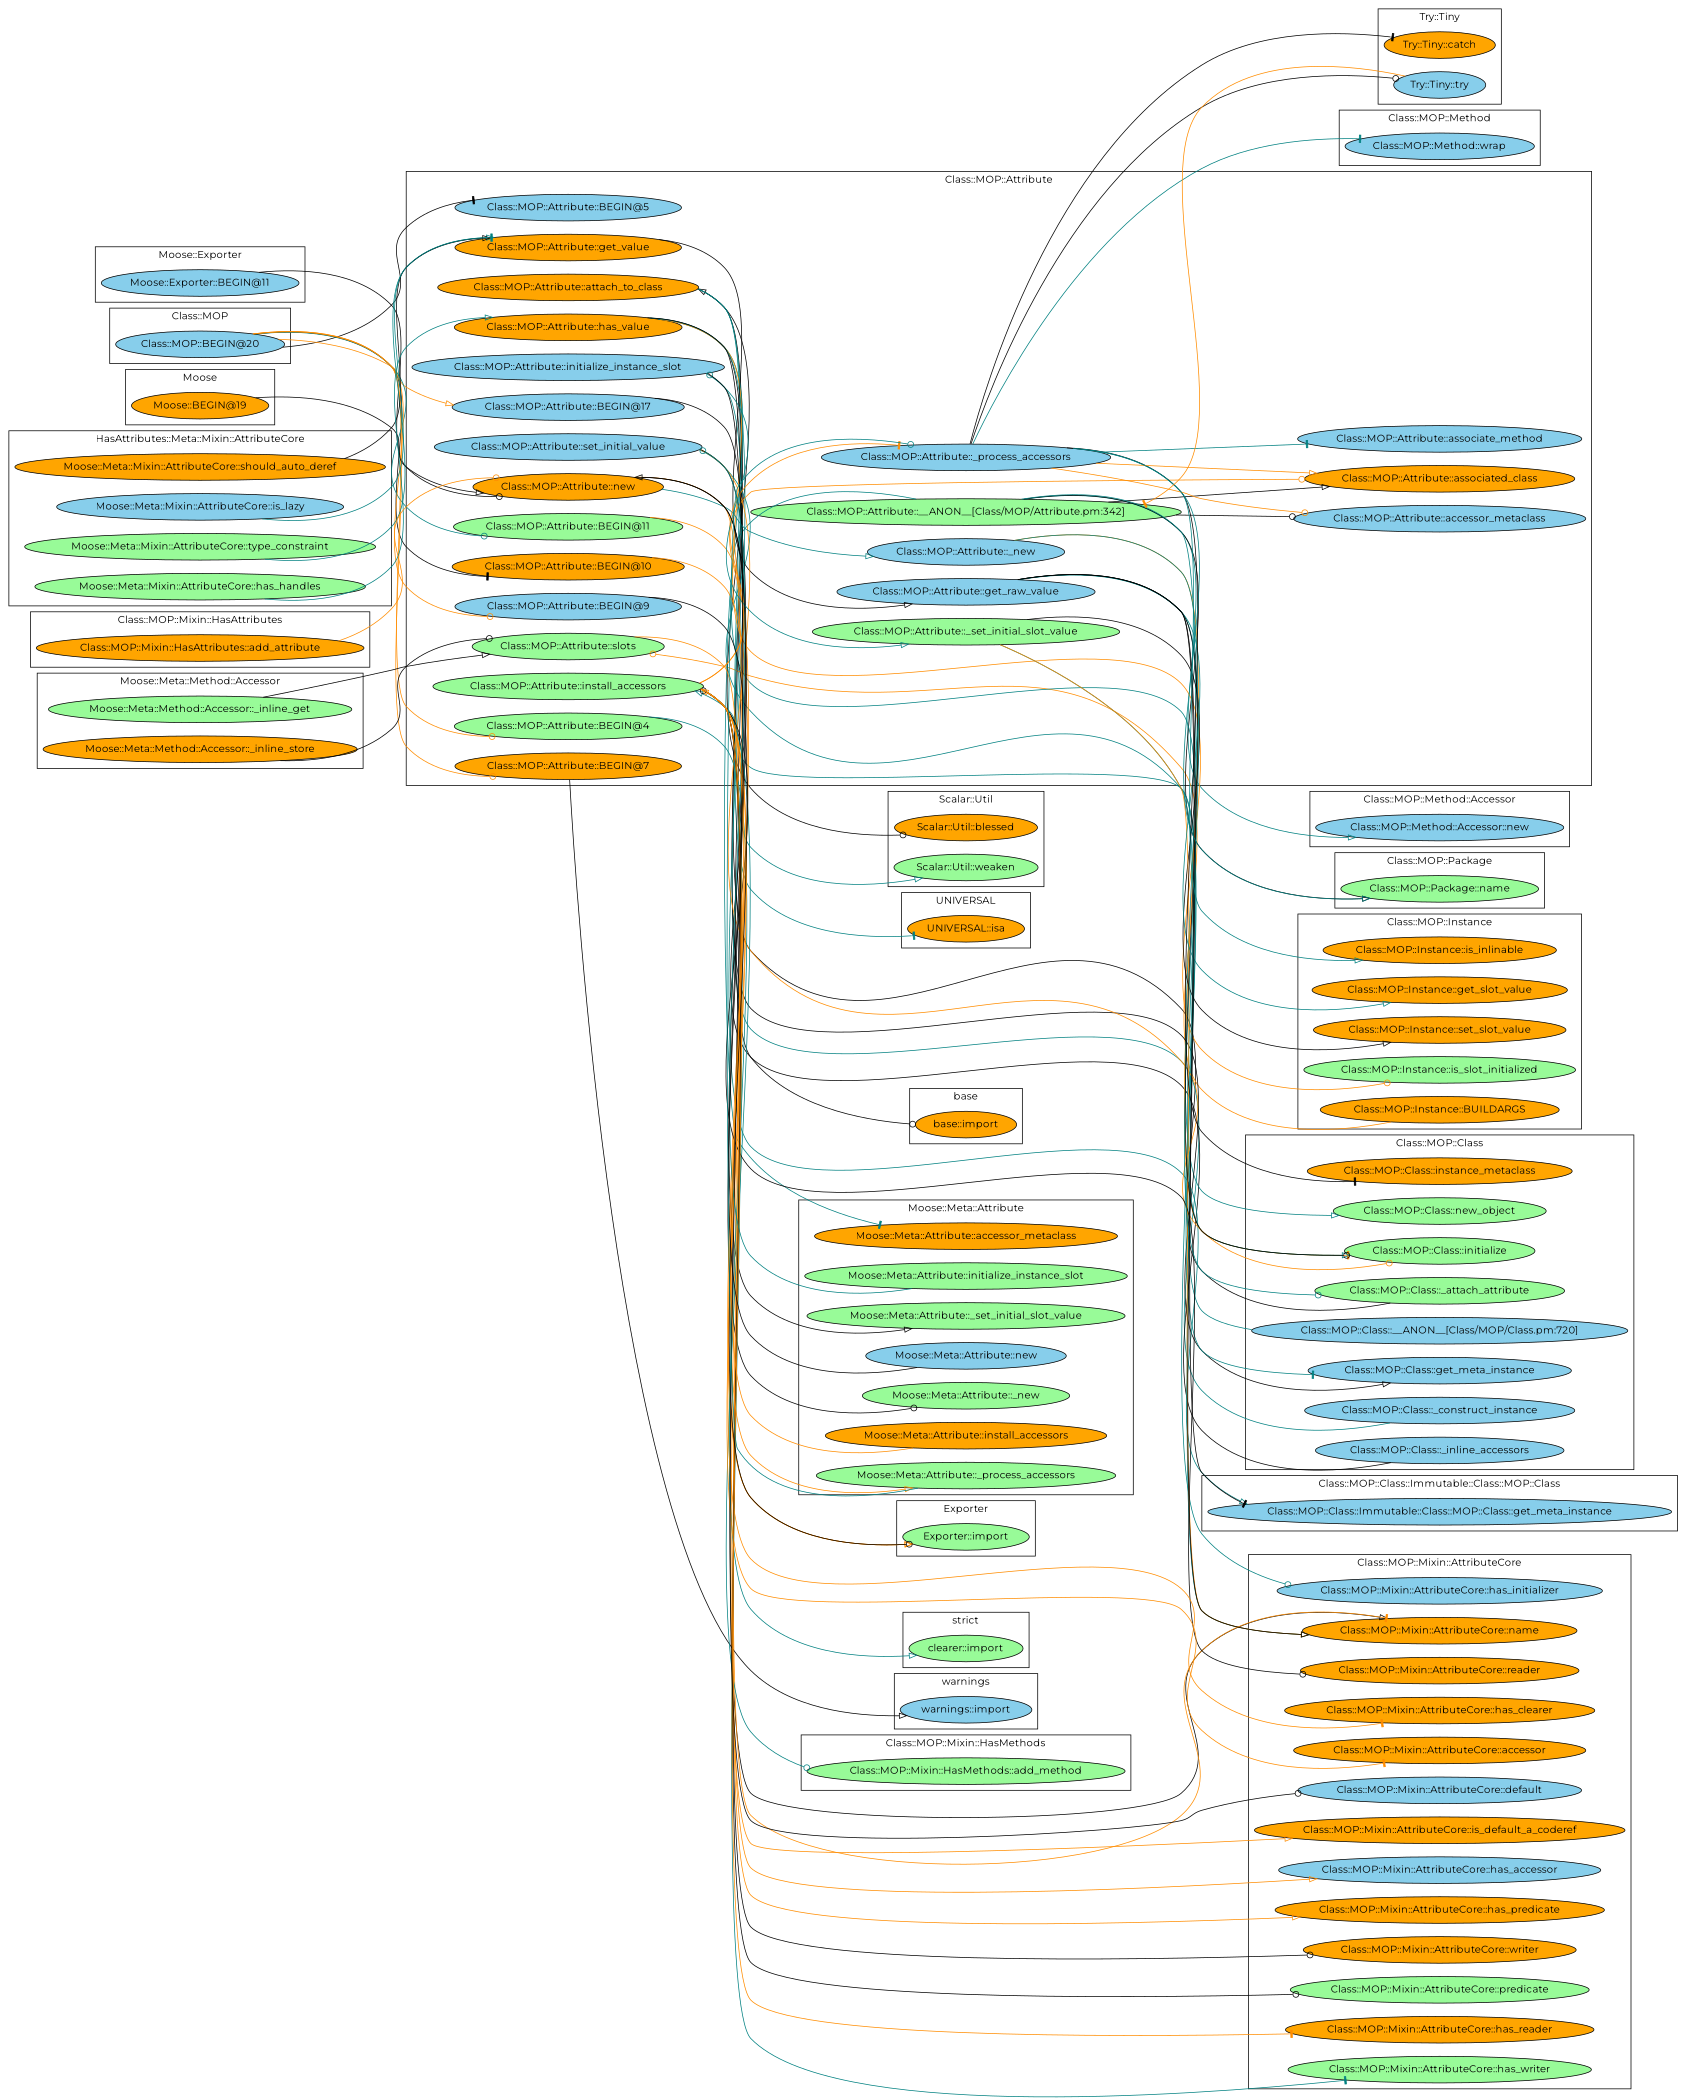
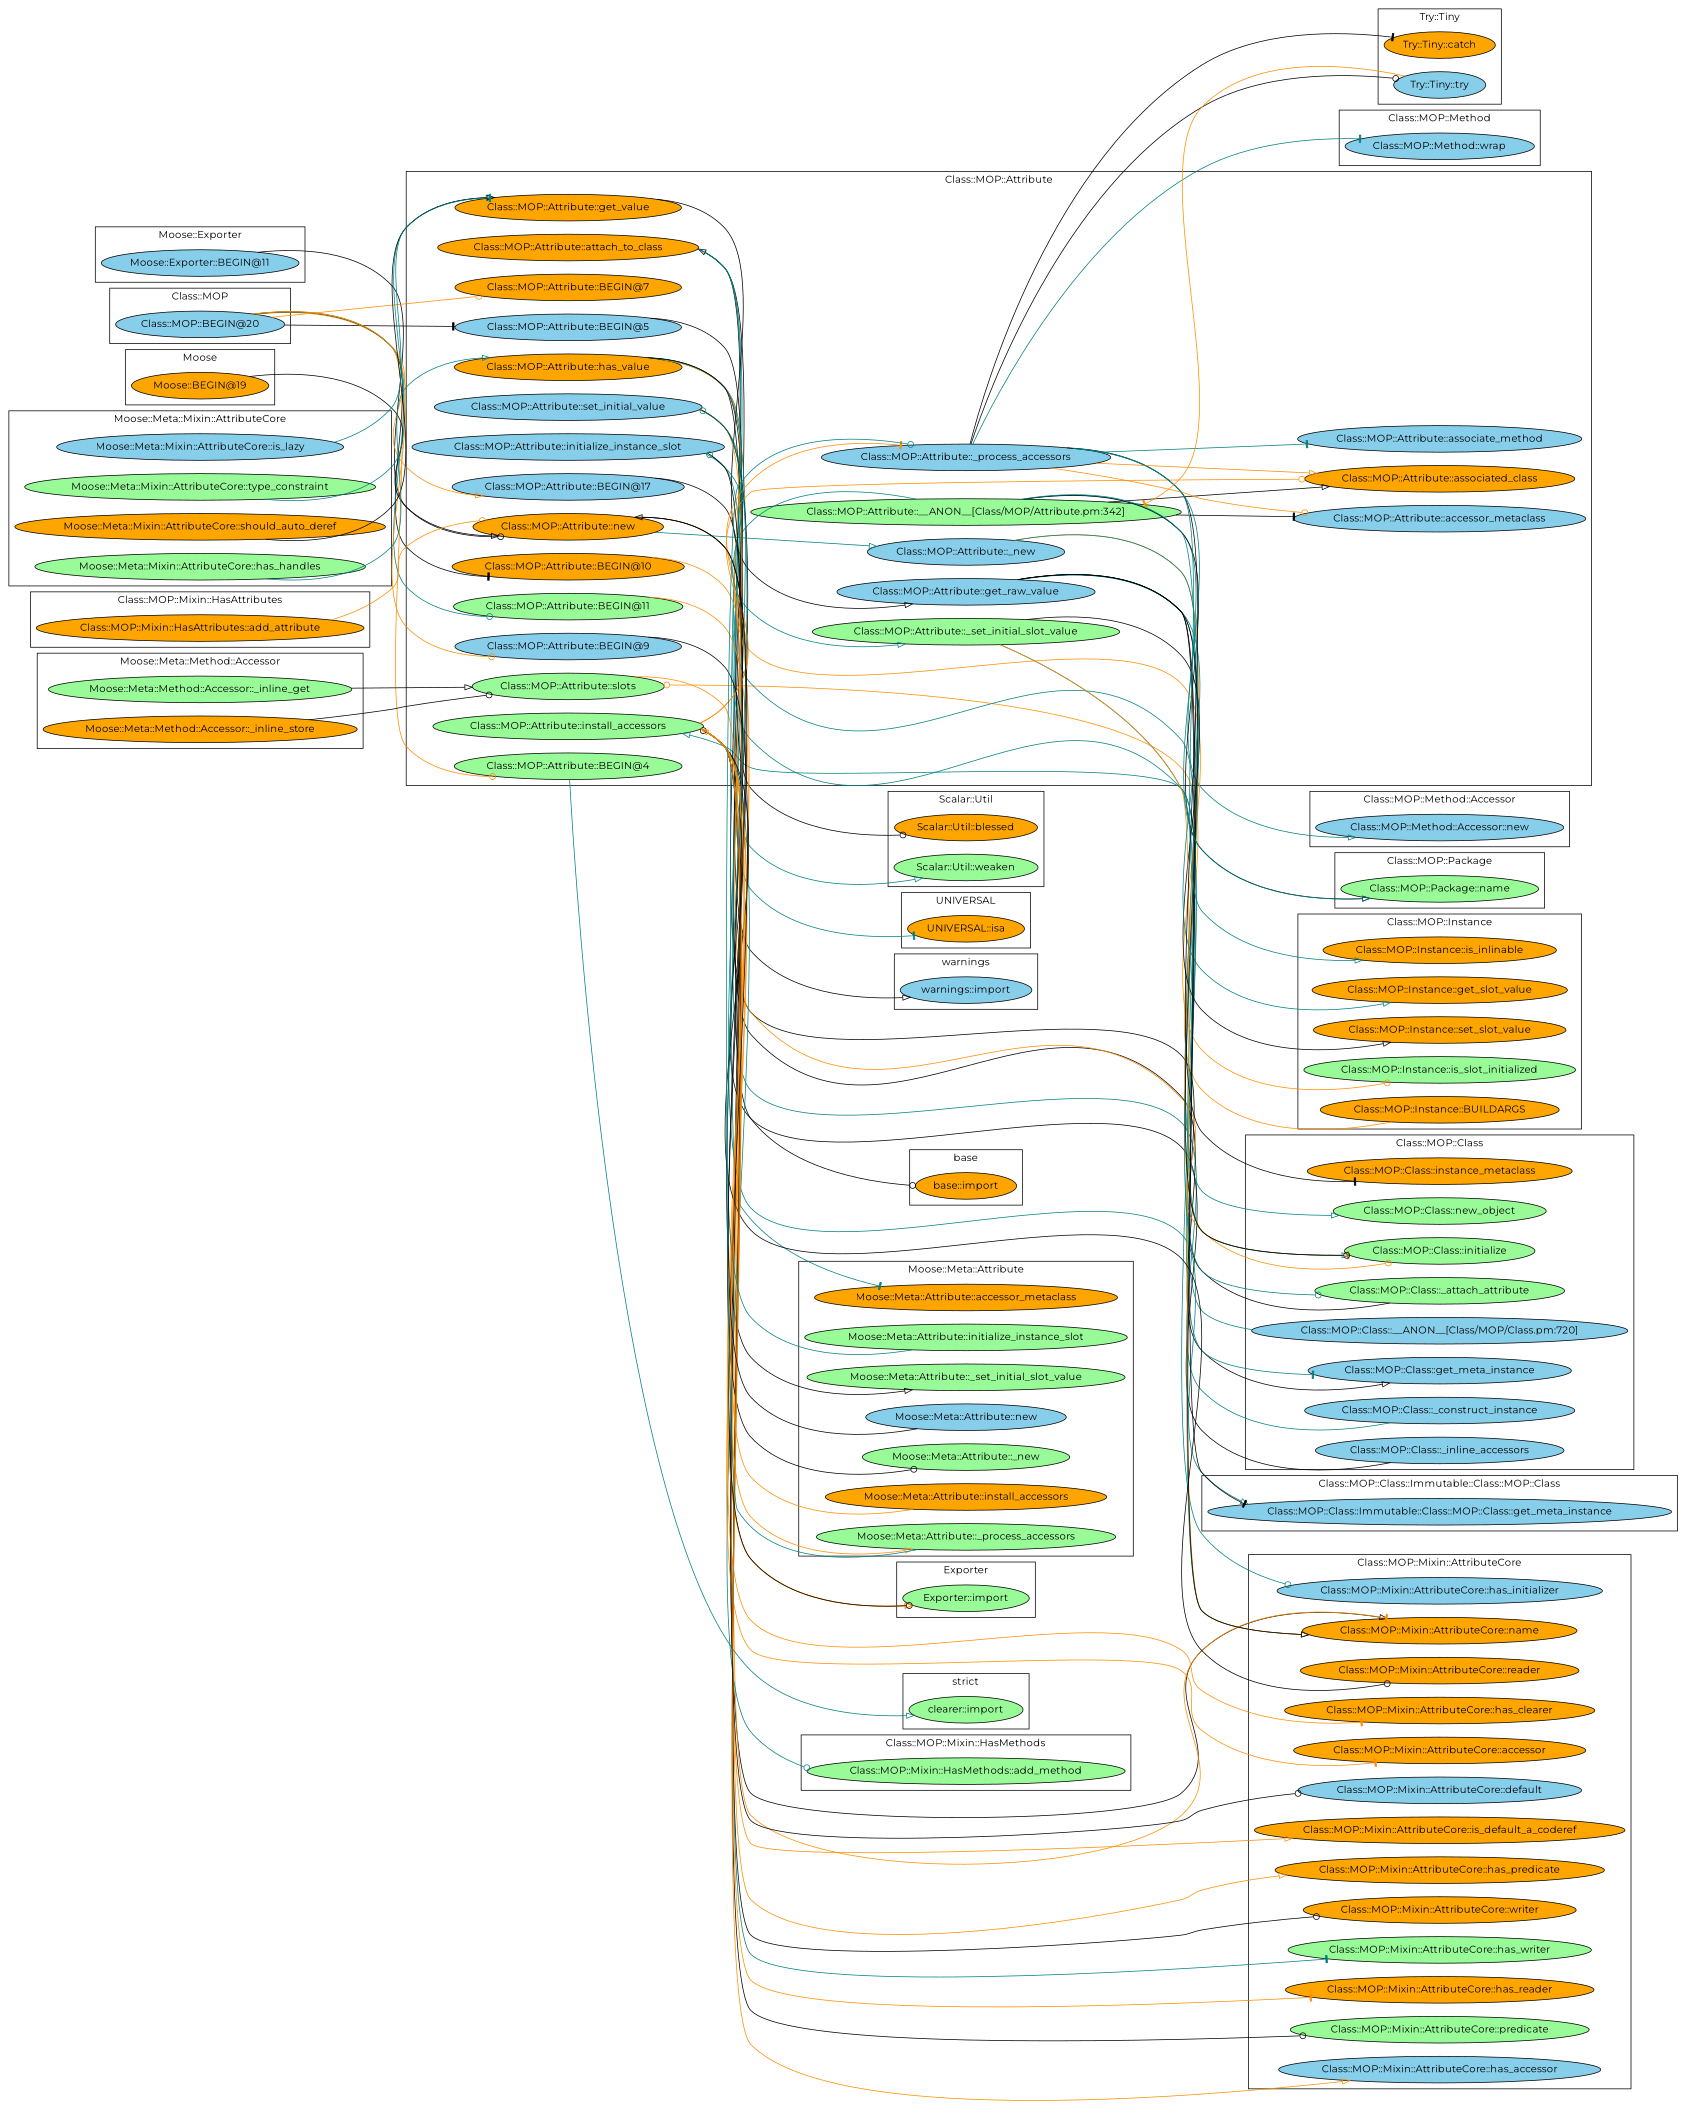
cluster "HasAttributes::Meta::Mixin::AttributeCore": label "HasAttributes::Meta::Mixin::AttributeCore" -> "Moose::Meta::Mixin::AttributeCore"
edge "Class::MOP::Attribute::__ANON__[Class/MOP/Attribute.pm:342]" -> "Class::MOP::Attribute::accessor_metaclass": arrowhead odot -> tee
edge "Class::MOP::Attribute::BEGIN@7" -> "warnings::import": now "Class::MOP::Attribute::BEGIN@5" -> "warnings::import"
